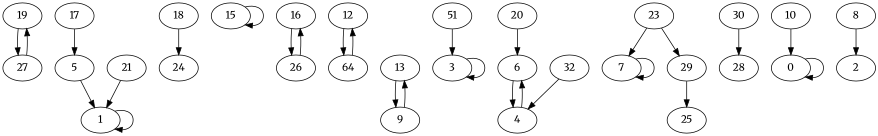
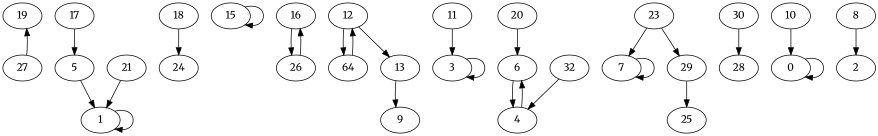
node "51": label "51" -> "11"
edge "19" -> "27": removed
edge "9" -> "13": now "12" -> "13"
